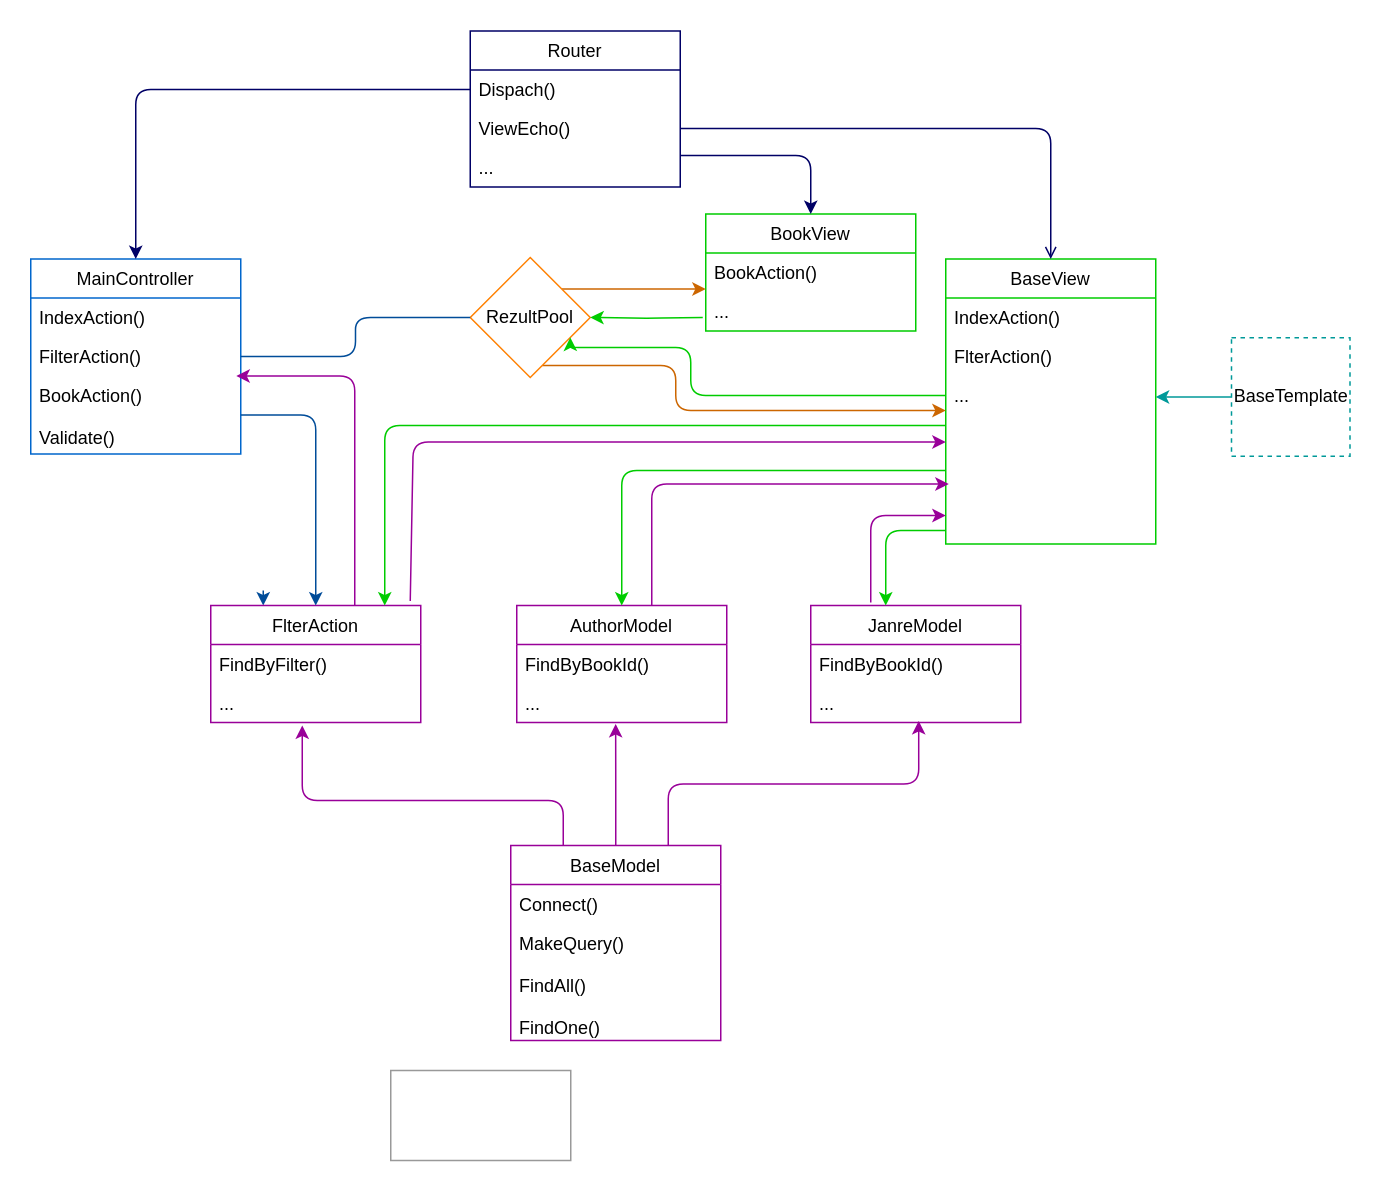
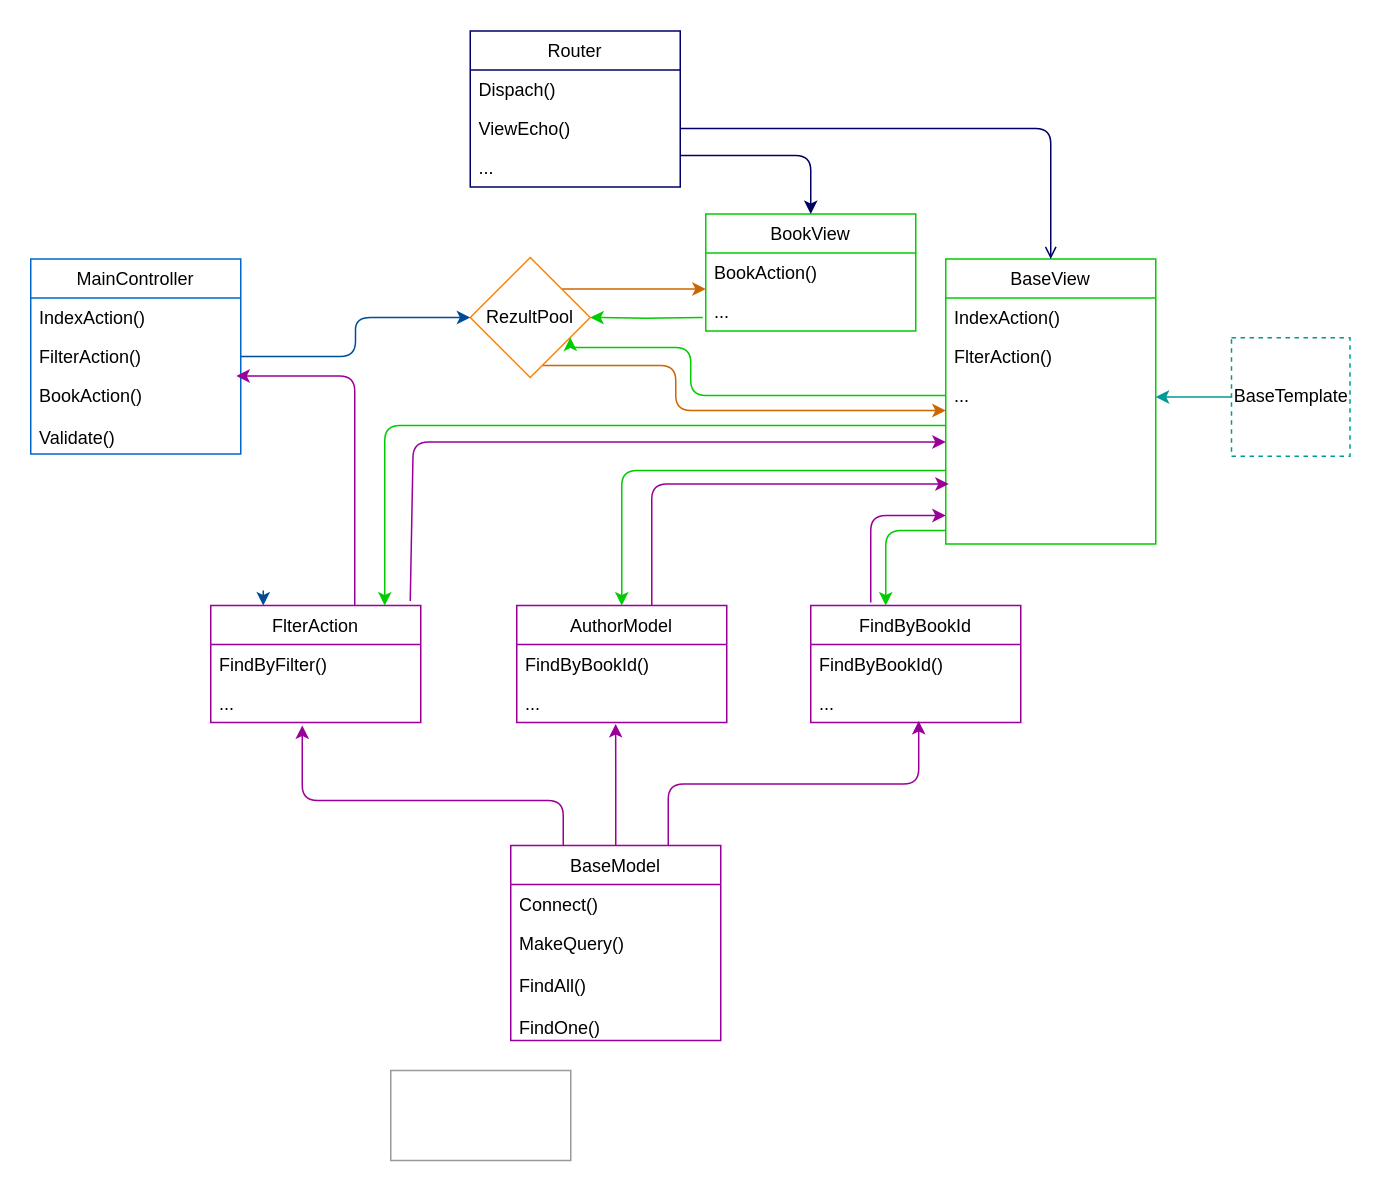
edge "Dispach()" -> "MainController": removed
edge "RezultPool" -- "FilterAction()": arrowhead none -> classic
edge "BookAction() Validate()" -> "FlterAction": removed
node "JanreModel": label "JanreModel" -> "FindByBookId"
